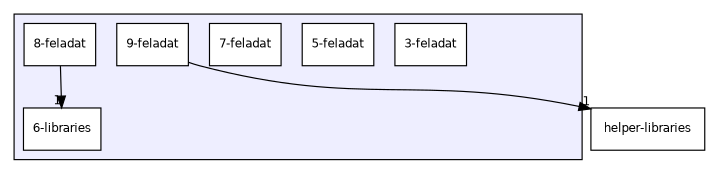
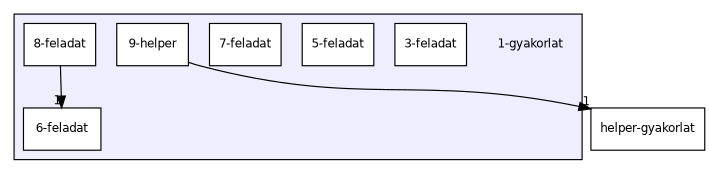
node "9-feladat": label "9-feladat" -> "9-helper"
node "1-gyakorlat": added
node "6-libraries": label "6-libraries" -> "6-feladat"
node "helper-libraries": label "helper-libraries" -> "helper-gyakorlat"
